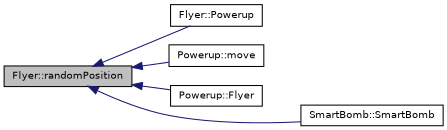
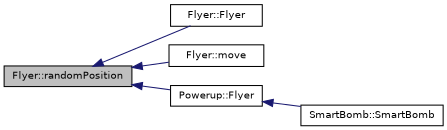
node "Flyer::Powerup": label "Flyer::Powerup" -> "Flyer::Flyer"
node "Powerup::move": label "Powerup::move" -> "Flyer::move"
edge "SmartBomb::SmartBomb" -> "Flyer::randomPosition": now "SmartBomb::SmartBomb" -> "Powerup::Flyer"
